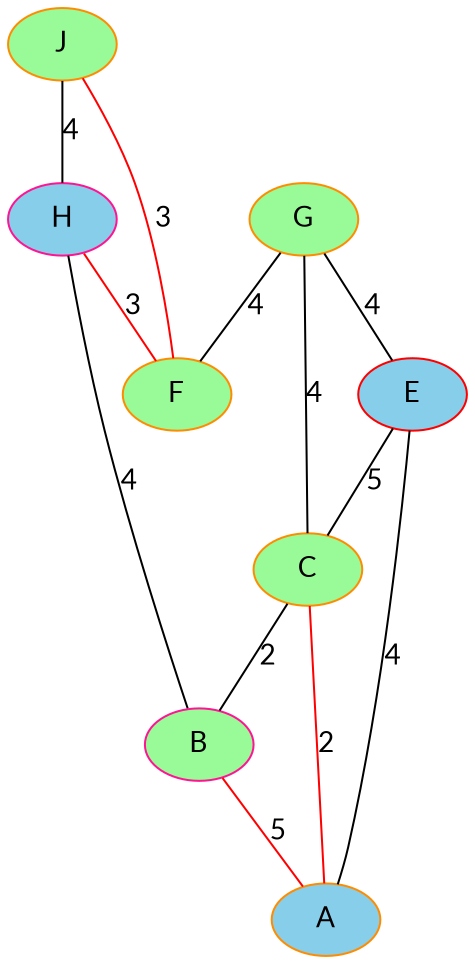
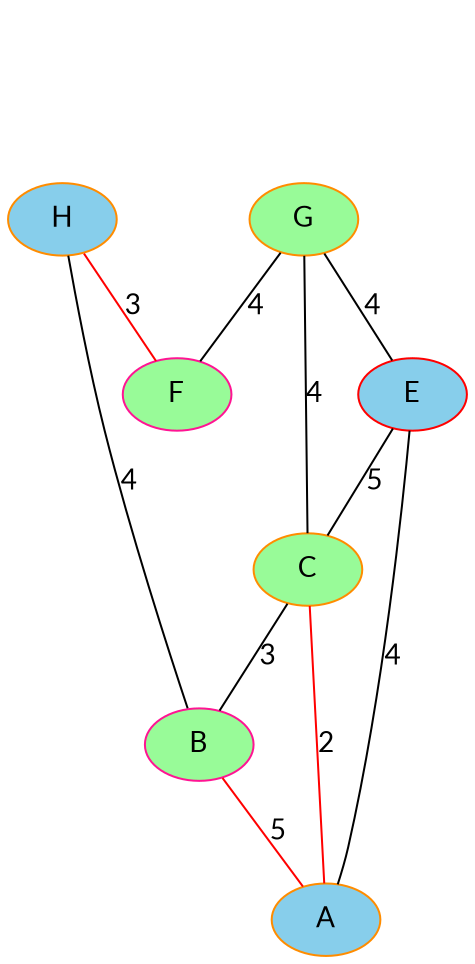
node "J": removed
node "H": color deeppink -> darkorange
node "F": color darkorange -> deeppink
edge "C" -- "B": label "2" -> "3"
